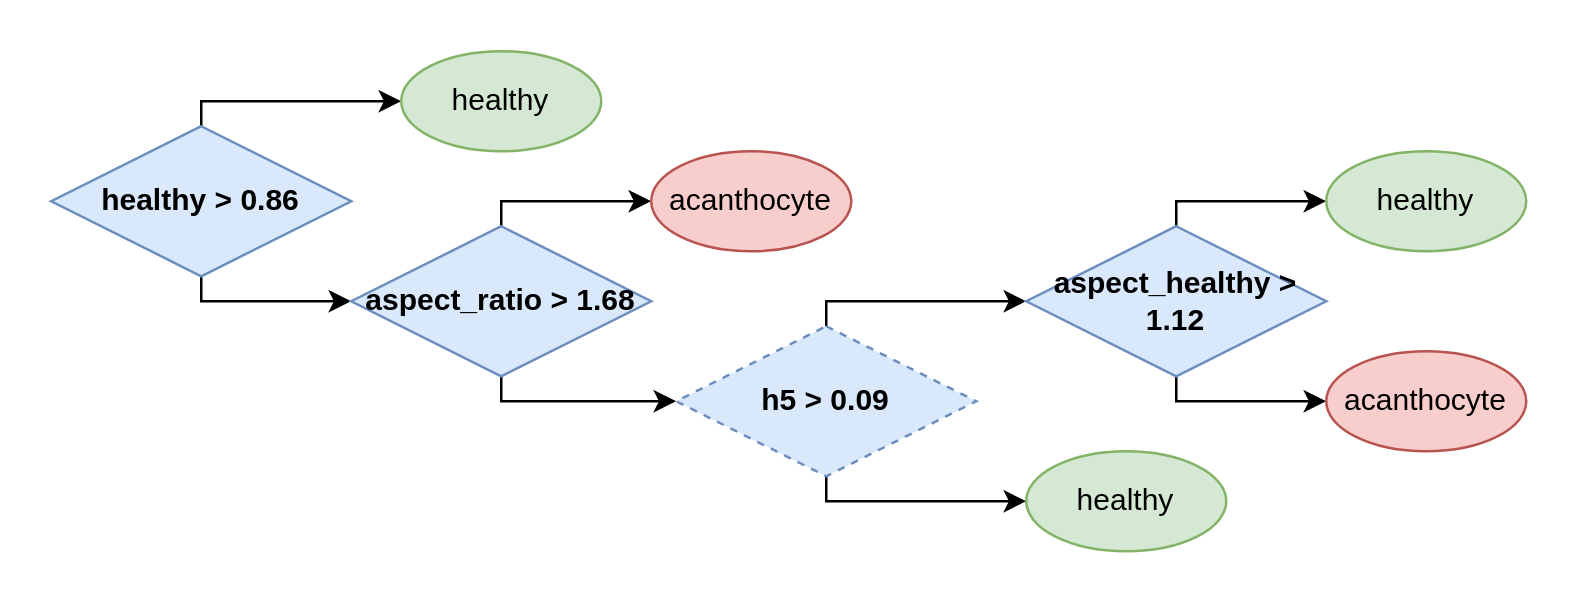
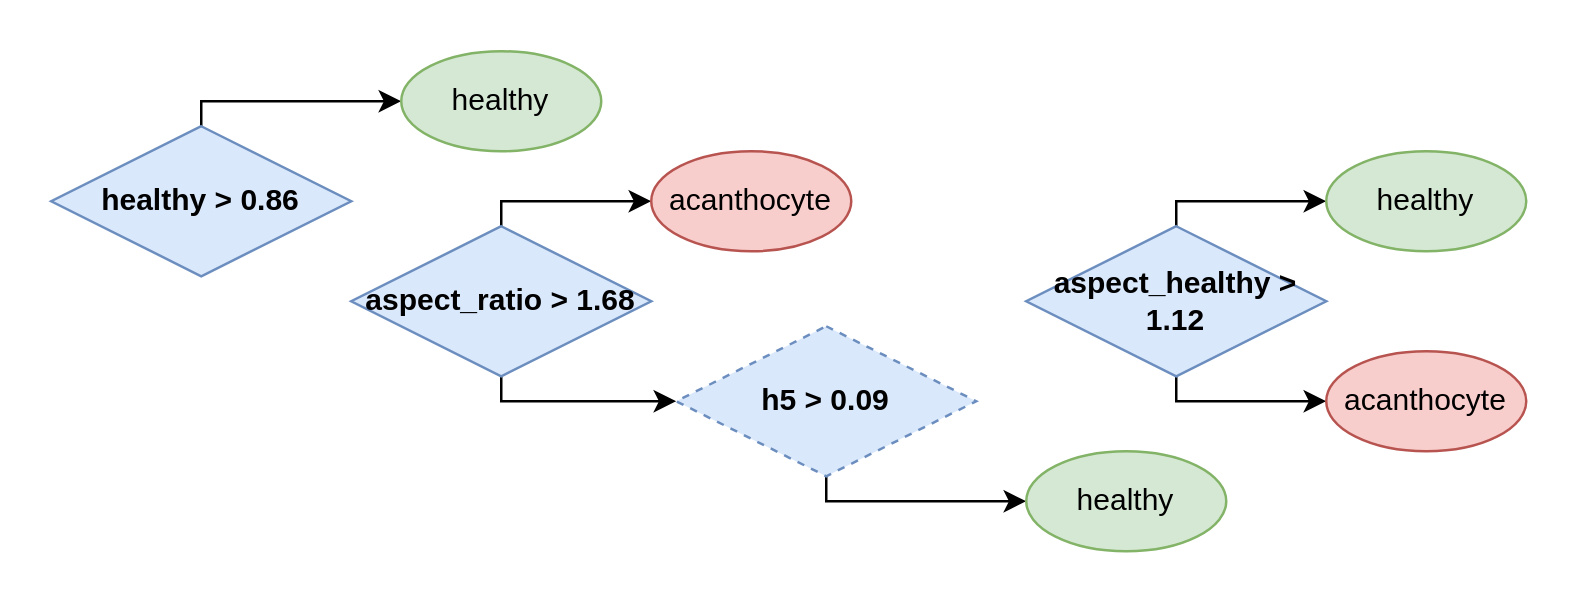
edge "healthy > 0.86" -> "aspect_ratio > 1.68": removed
edge "h5 > 0.09" -> "aspect_healthy > 1.12": removed
